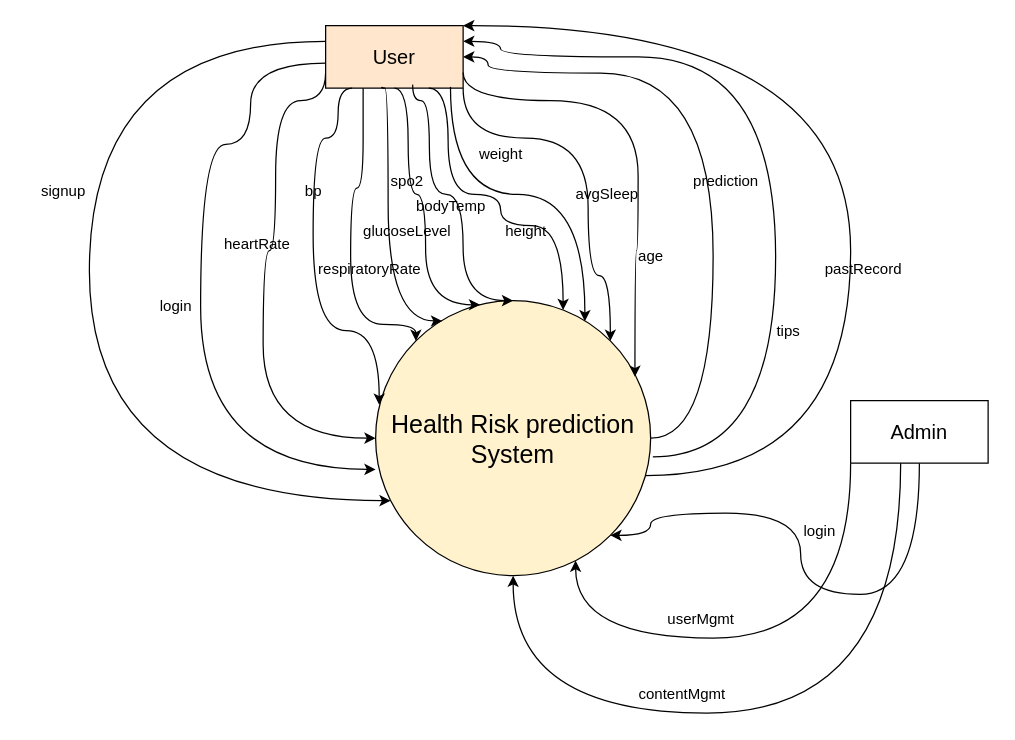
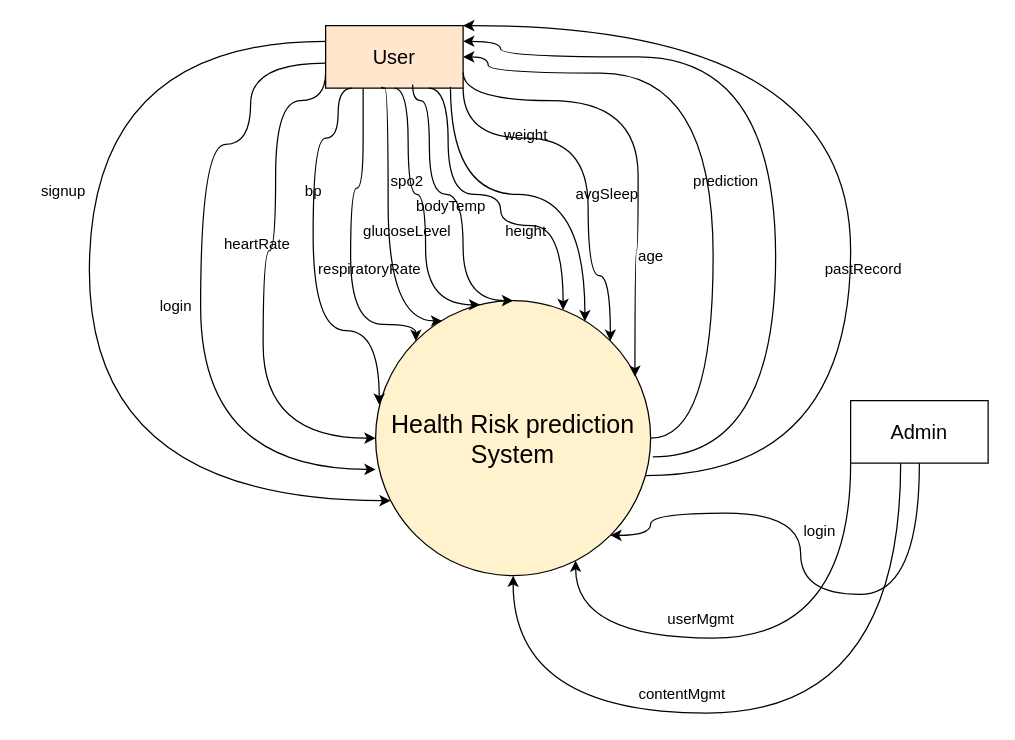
node "weight": moved (501, 154) -> (526, 136)
node "tips": removed
